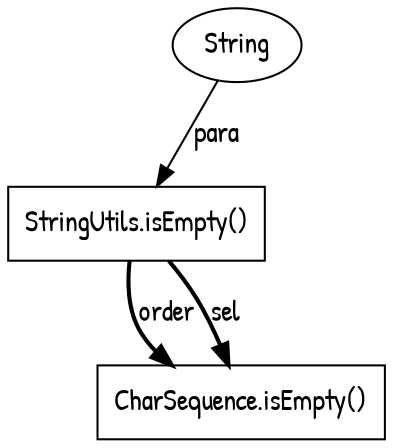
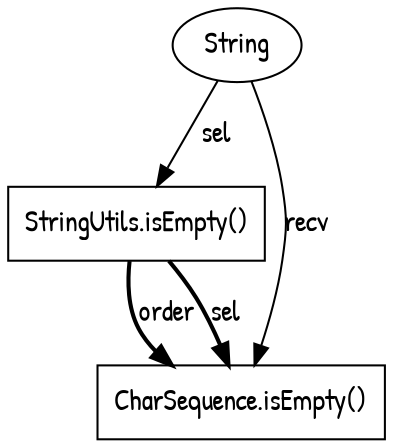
edge "String" -> "StringUtils.isEmpty()": label "para" -> "sel"
edge "String" -> "CharSequence.isEmpty()": added, label "recv"
